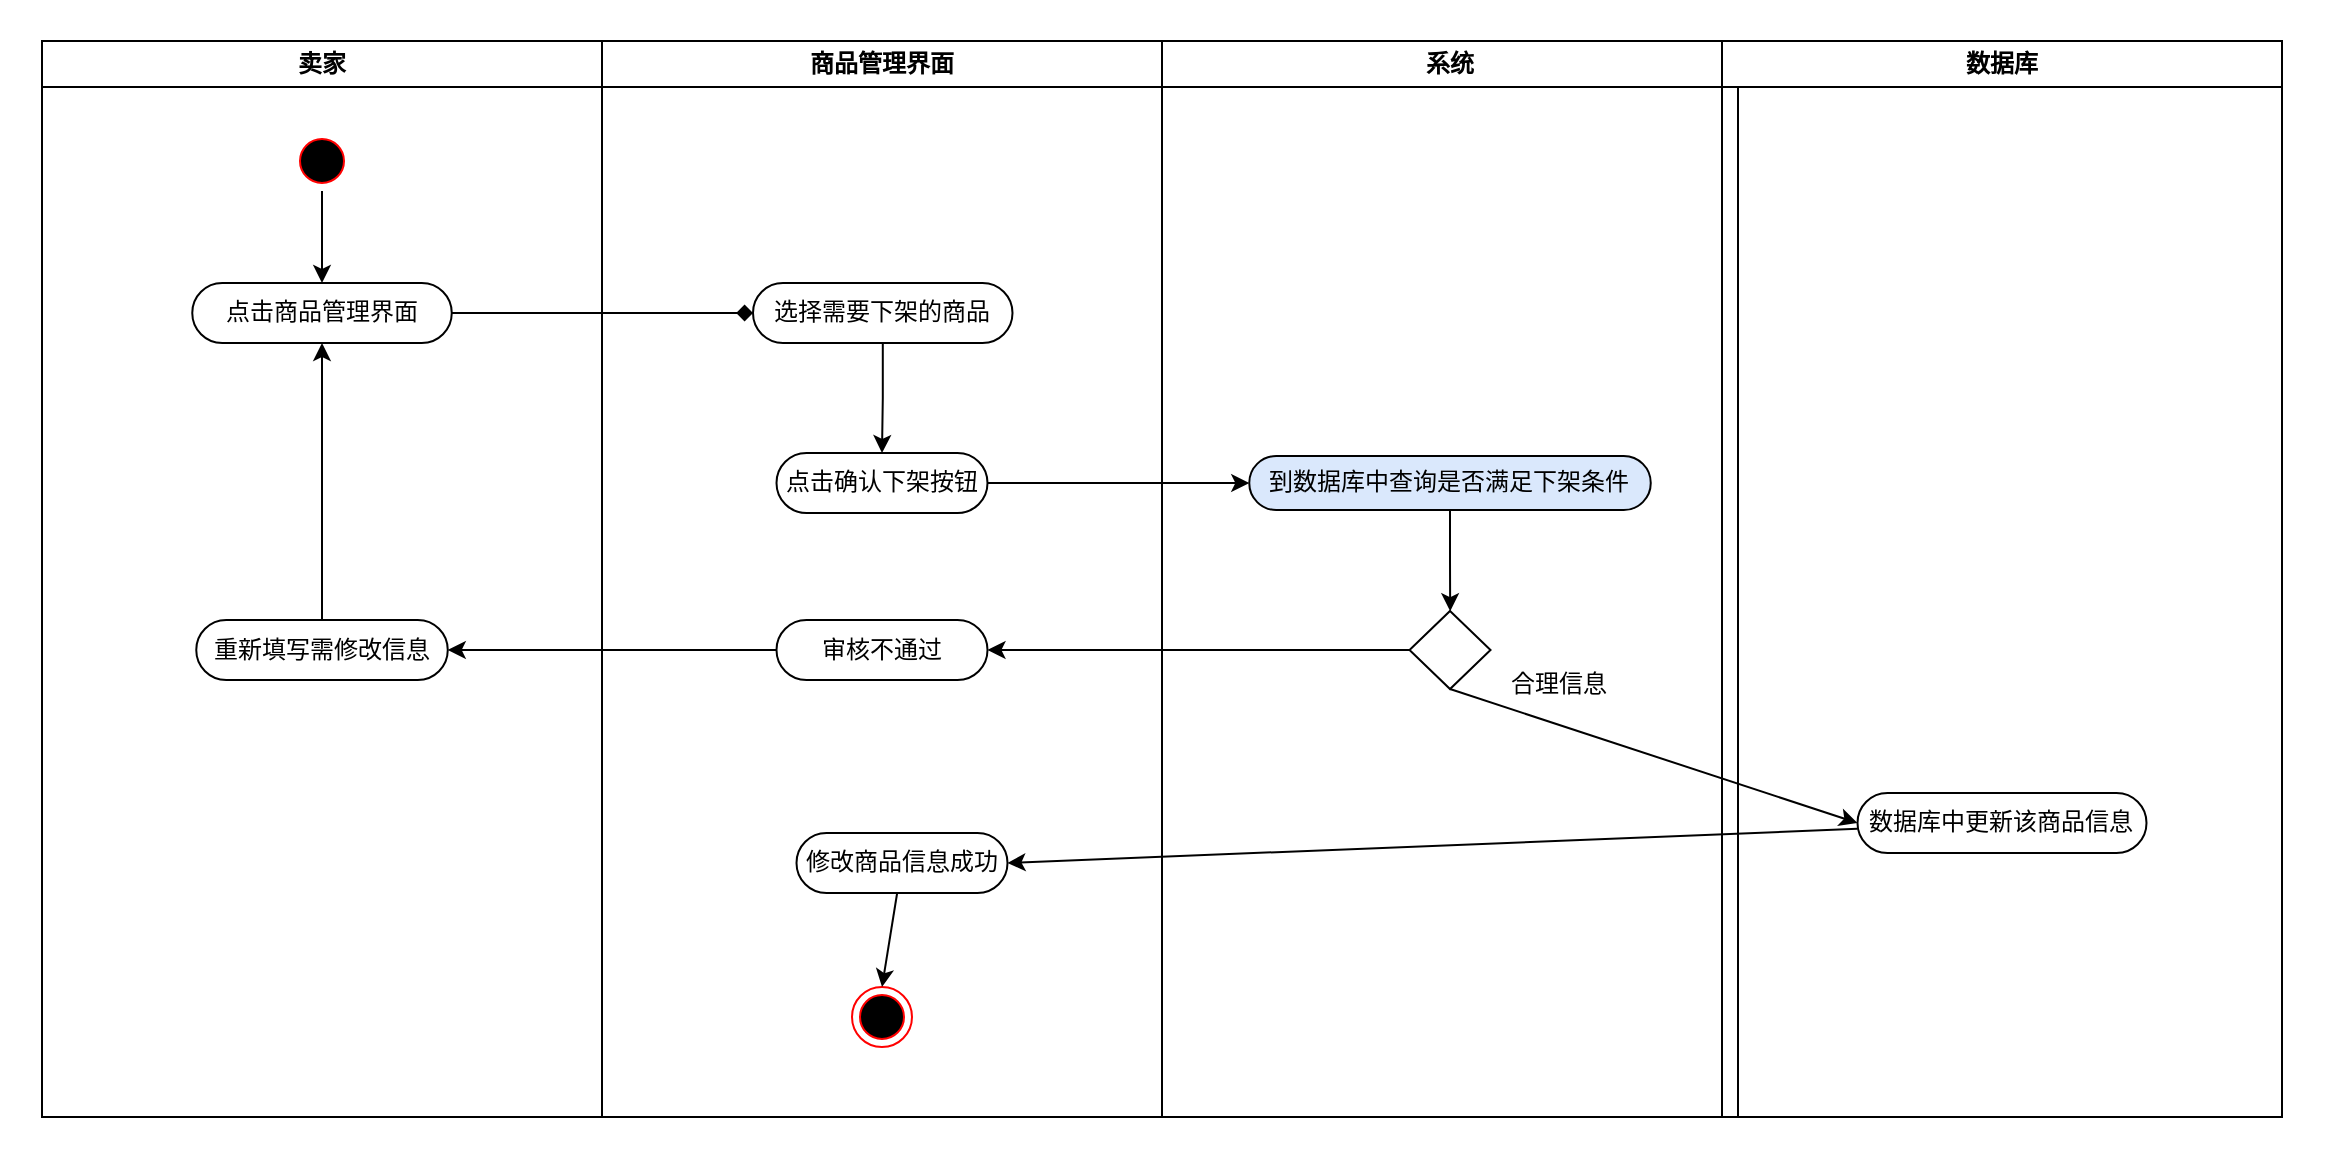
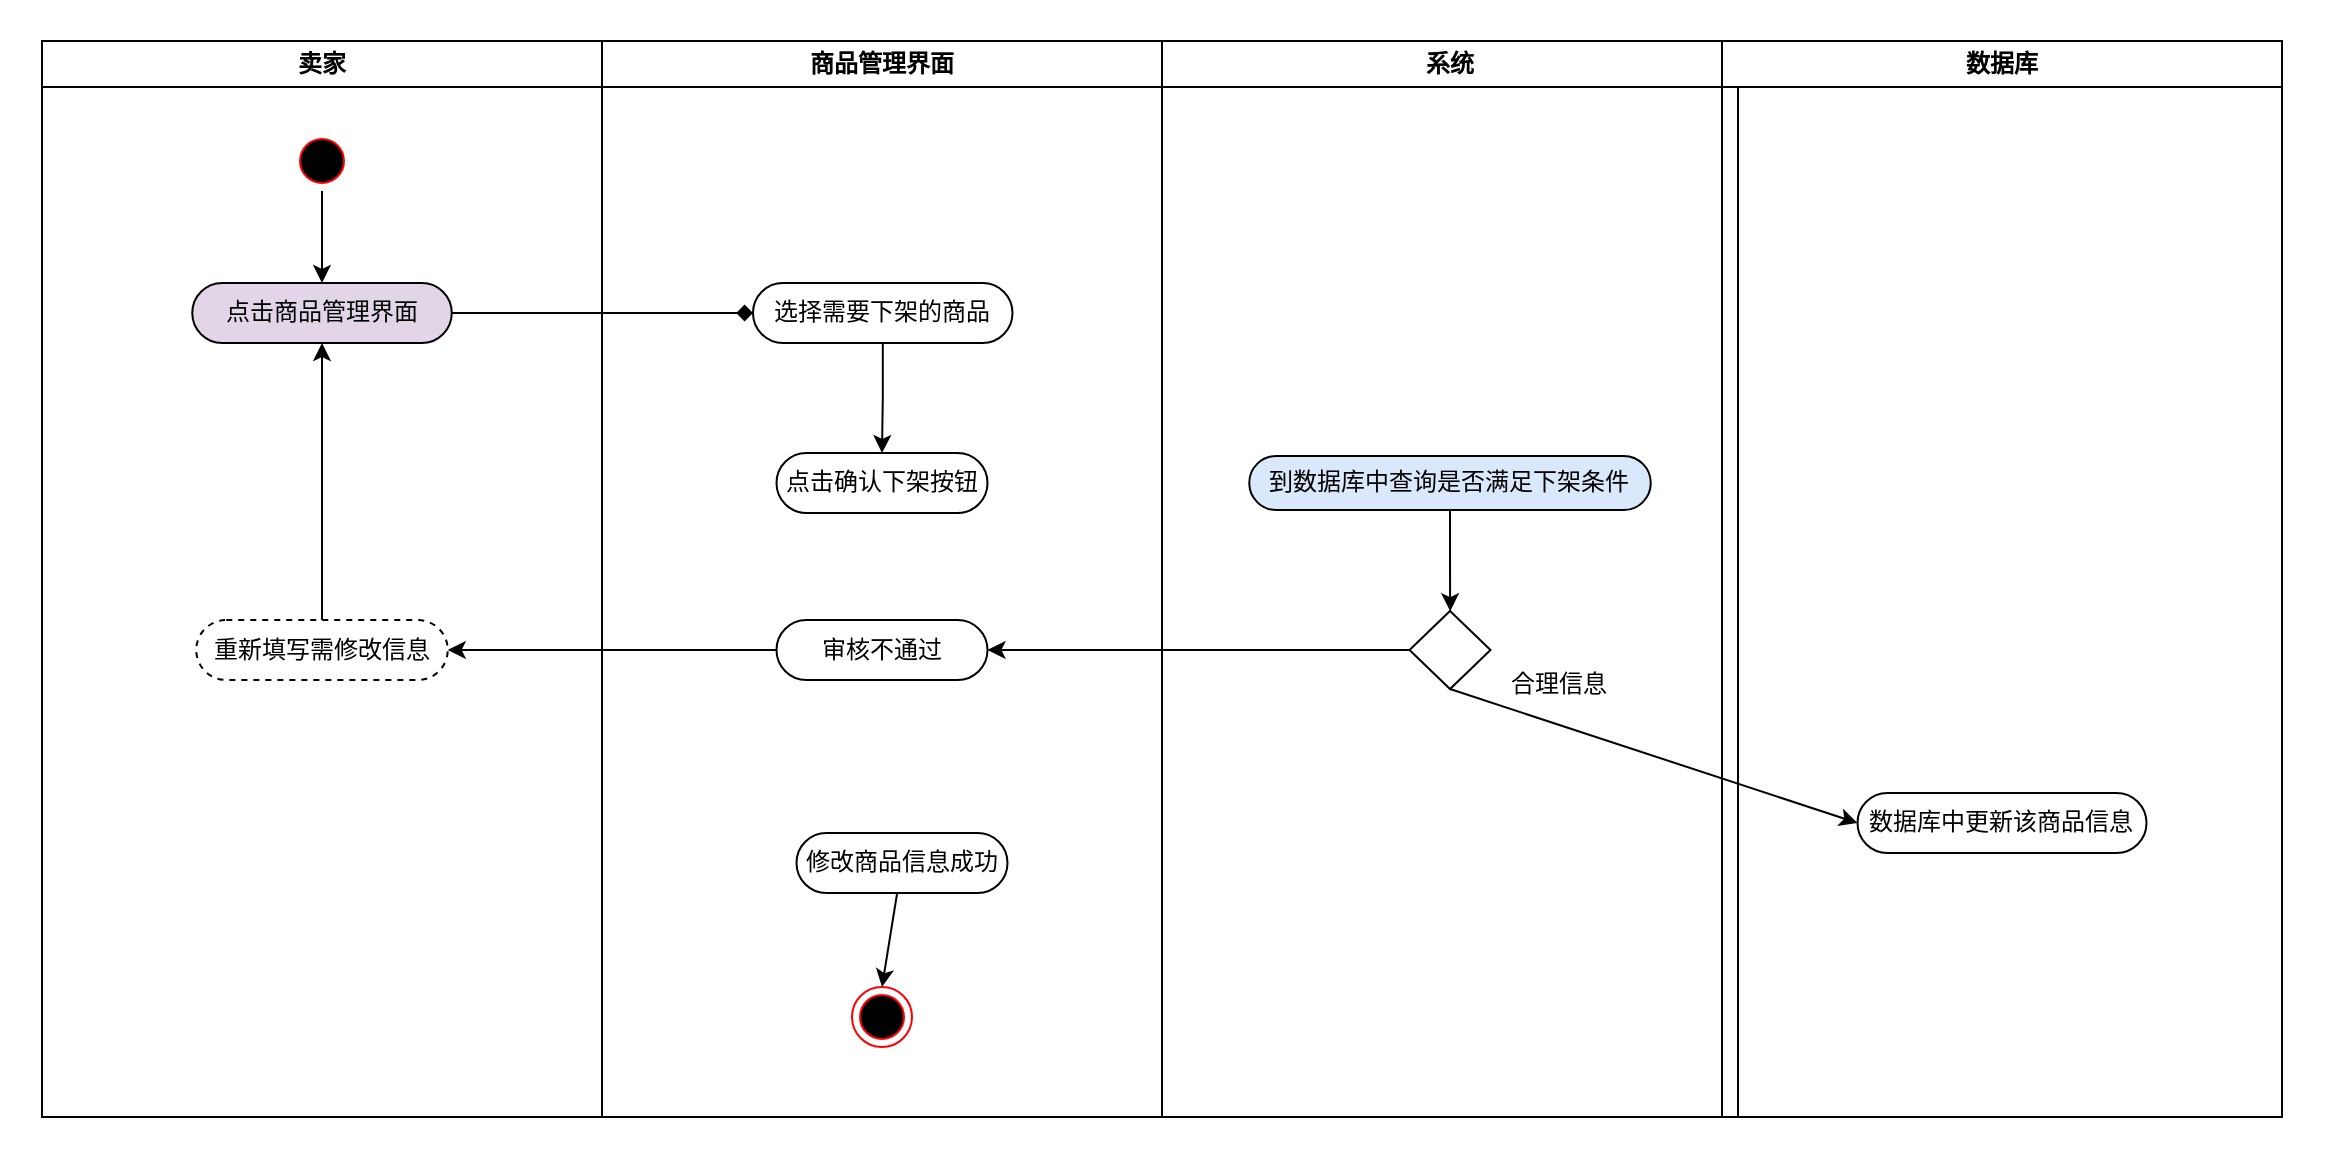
node "点击商品管理界面": fillcolor #ffffff -> #e1d5e7
edge "点击确认下架按钮" -> "到数据库中查询是否满足下架条件": removed
node "重新填写需修改信息": style solid -> dashed
edge "数据库中更新该商品信息" -> "修改商品信息成功": removed
